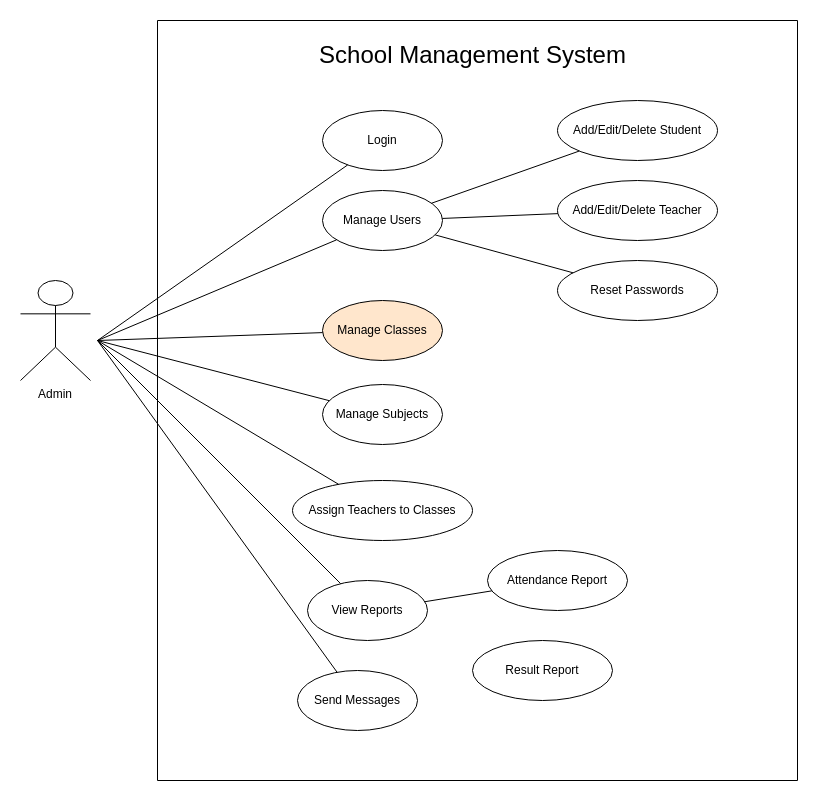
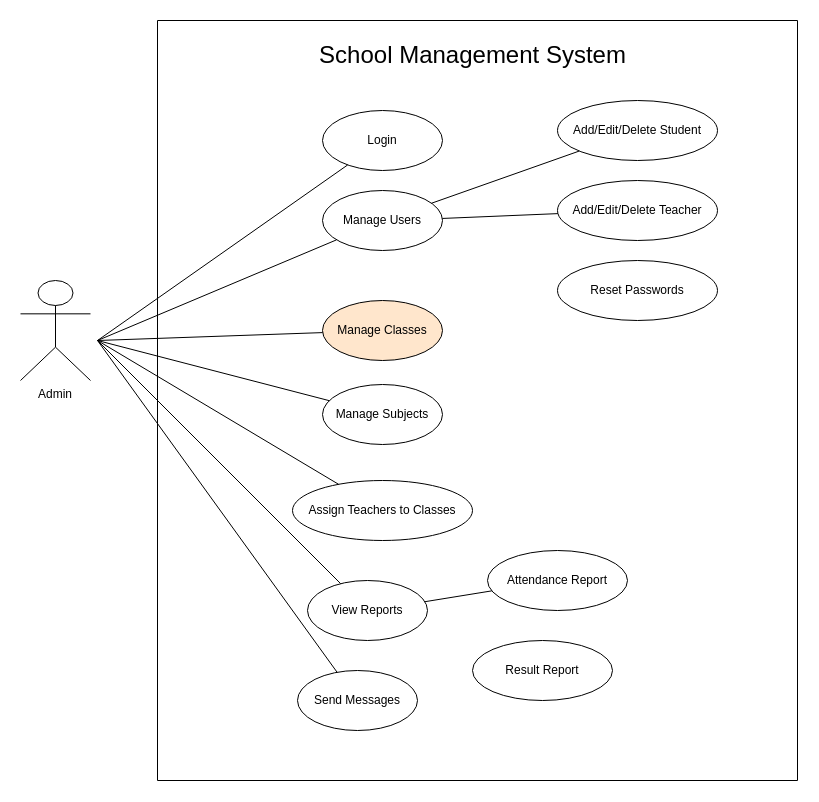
edge "Manage Users" -- "Reset Passwords": removed
